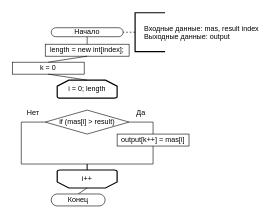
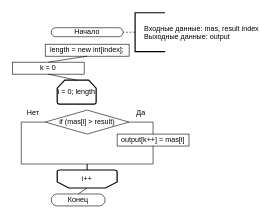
edge "Начало" -- "length = new int[index];": removed
node "i = 0; length": size 60x18 -> 39x24
